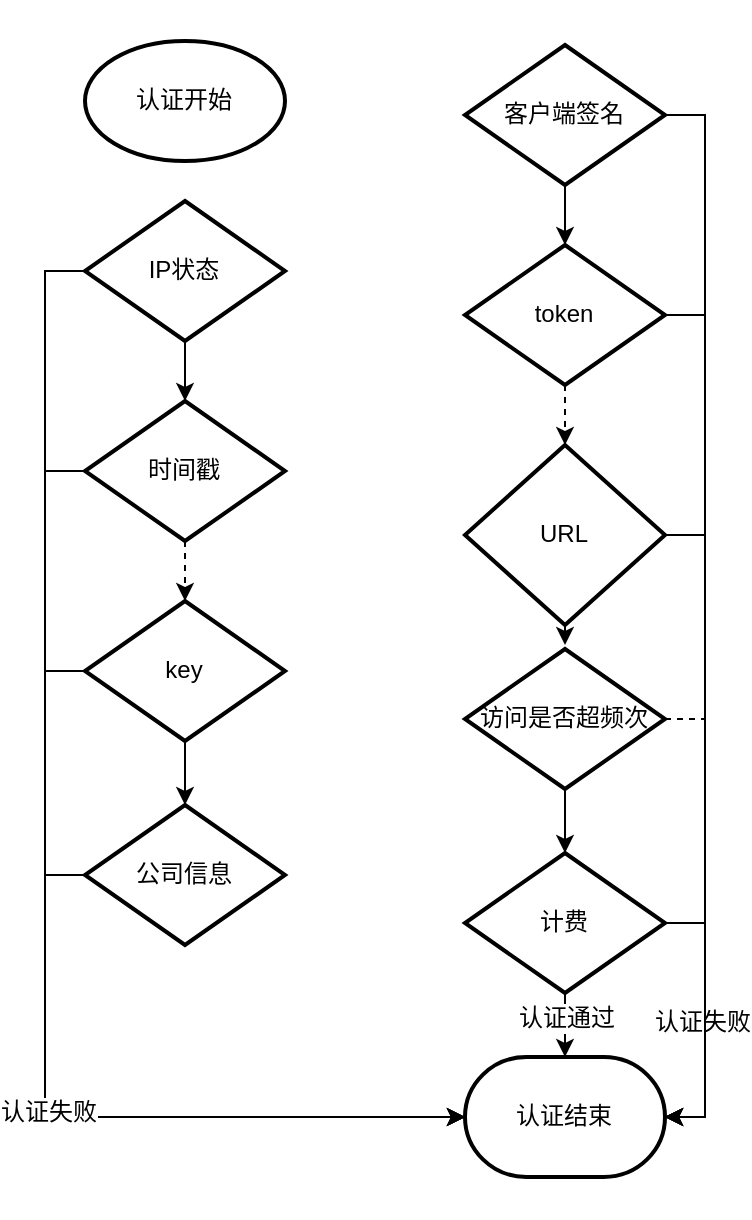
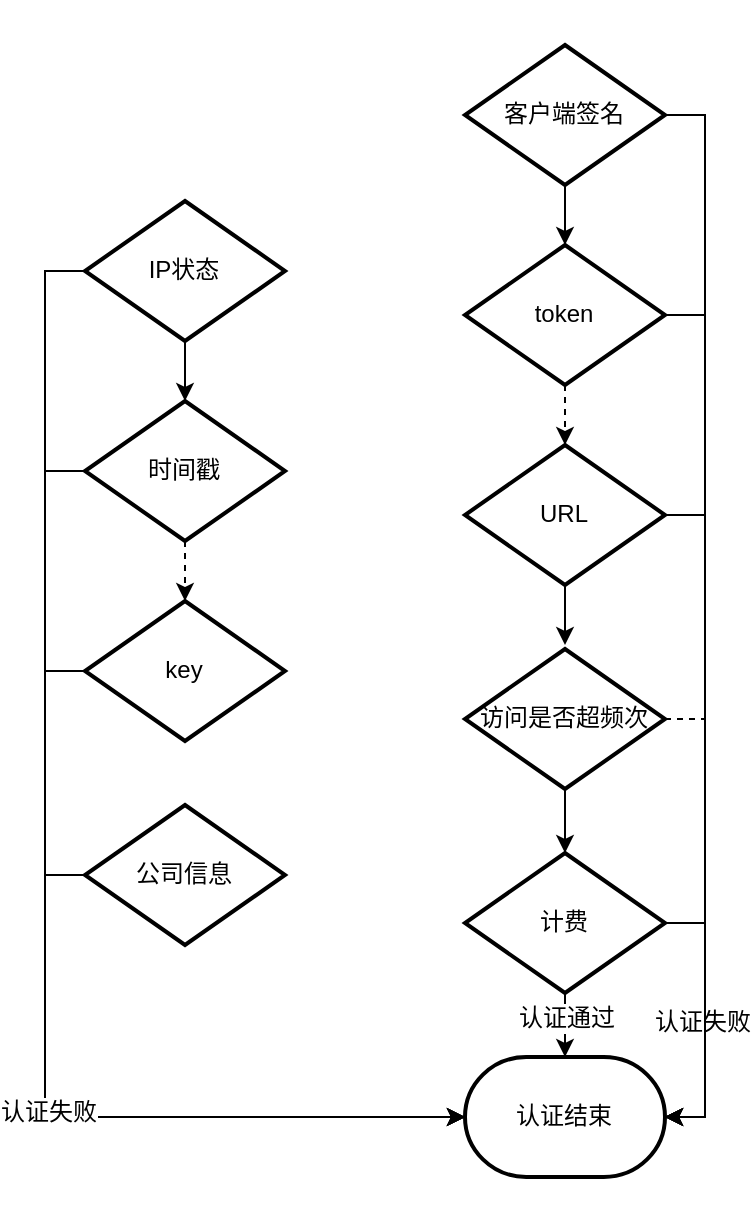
node "认证开始": removed
node "URL": size 200x180 -> 200x140
edge "key" -> "公司信息": removed
